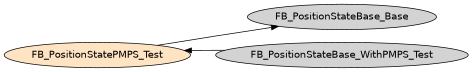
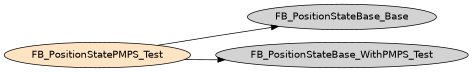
edge "FB_PositionStateBase_WithPMPS_Test" -> "FB_PositionStatePMPS_Test": reversed
